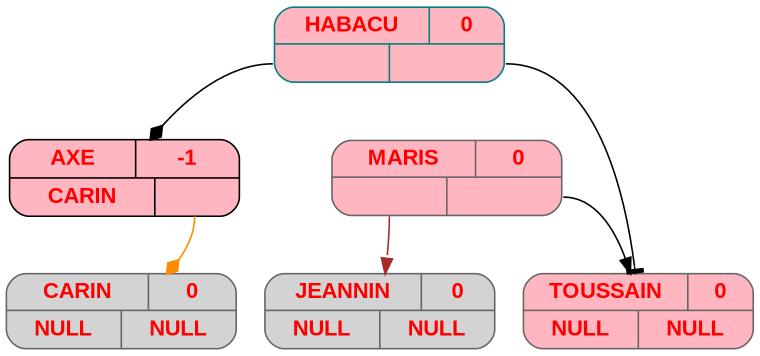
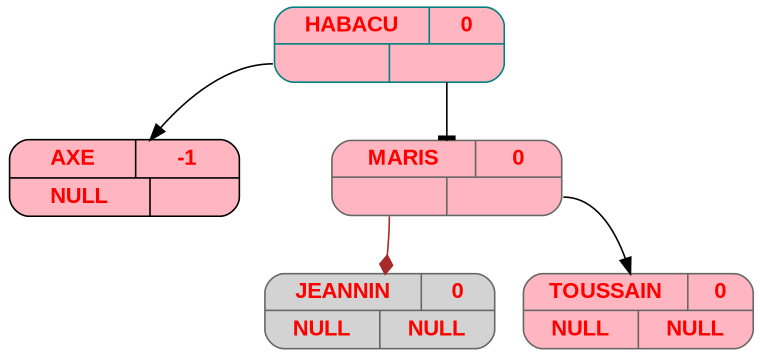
edge "HABACU" -> "AXE": arrowhead diamond -> normal
edge "HABACU" -> "TOUSSAIN": now "HABACU" -> "MARIS"
node "AXE": text "CARIN" -> "NULL"
edge "MARIS" -> "JEANNIN": arrowhead normal -> diamond
node "CARIN": removed
